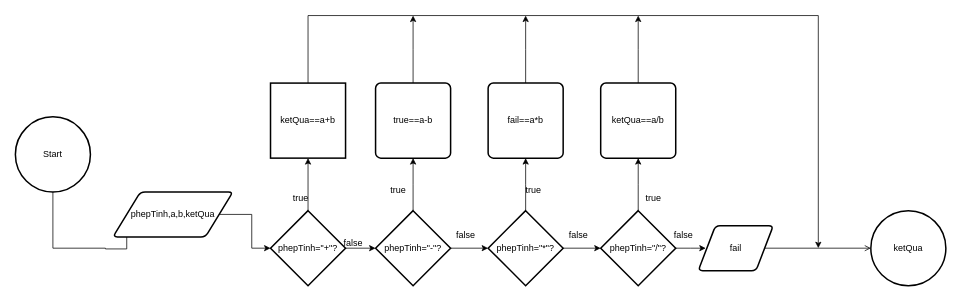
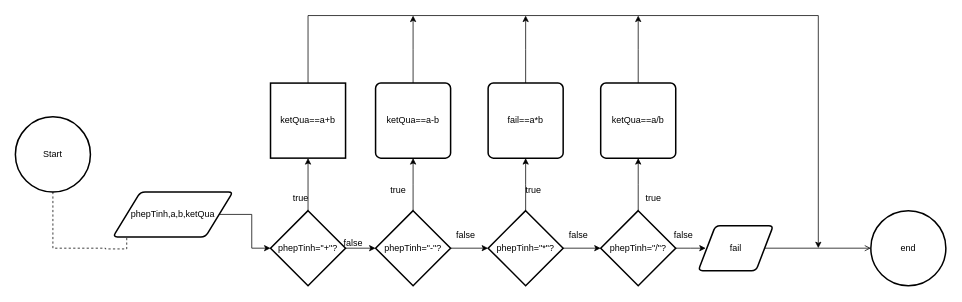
node "true==a-b": label "true==a-b" -> "ketQua==a-b"
edge "Start" -> "phepTinh,a,b,ketQua": style solid -> dashed
node "ketQua": label "ketQua" -> "end"
